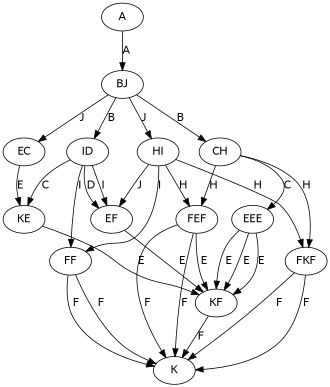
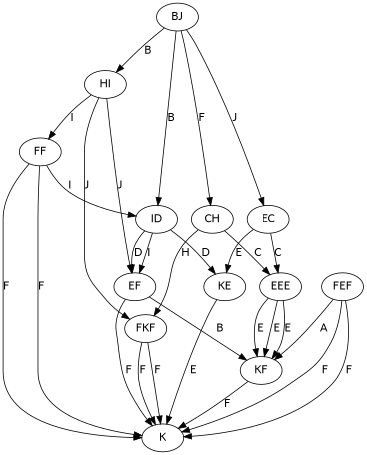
node "A": removed
edge "BJ" -> "HI": label "J" -> "B"
edge "BJ" -> "CH": label "B" -> "F"
edge "HI" -> "FEF": removed, label "H"
edge "CH" -> "FEF": removed, label "H"
edge "ID" -> "KE": label "C" -> "D"
edge "HI" -> "FKF": label "H" -> "J"
edge "ID" -> "FF": reversed
edge "EC" -> "EEE": added, label "C"
edge "EF" -> "KF": label "E" -> "B"
edge "FEF" -> "KF": label "E" -> "A"
edge "KE" -> "KF": now "KE" -> "K"
edge "EF" -> "K": added, label "F"
